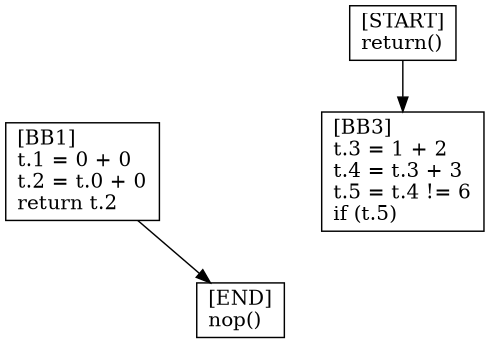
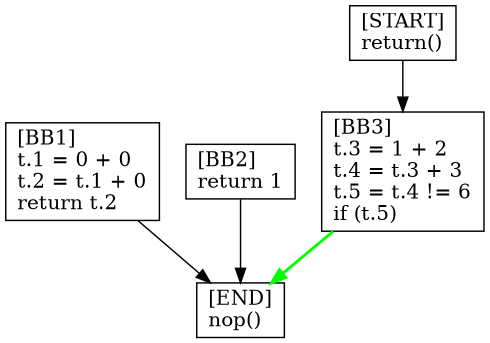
node "[BB1] t.1 = 0 + 0 t.2 = t.0 + 0 return t.2": label "[BB1] t.1 = 0 + 0 t.2 = t.0 + 0 return t.2" -> "[BB1] t.1 = 0 + 0 t.2 = t.1 + 0 return t.2"
node "[BB2] return 1": added
edge "[BB3] t.3 = 1 + 2 t.4 = t.3 + 3 t.5 = t.4 != 6 if (t.5)" -> "[END] nop()": added
